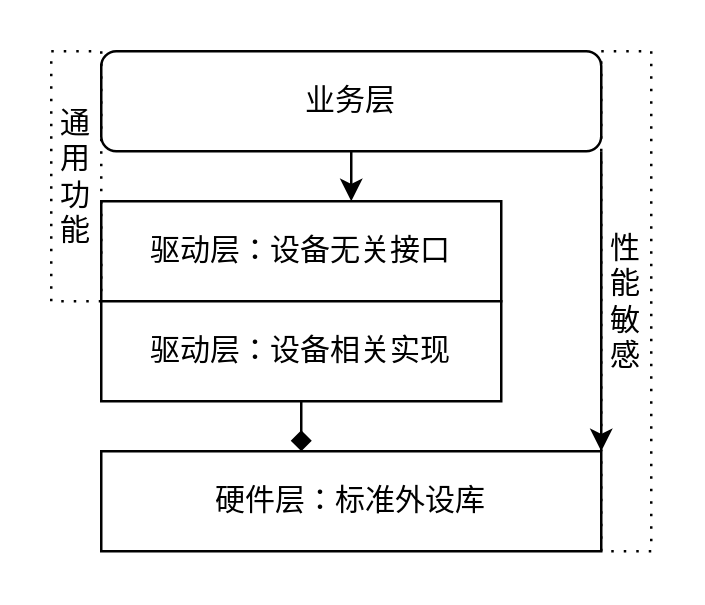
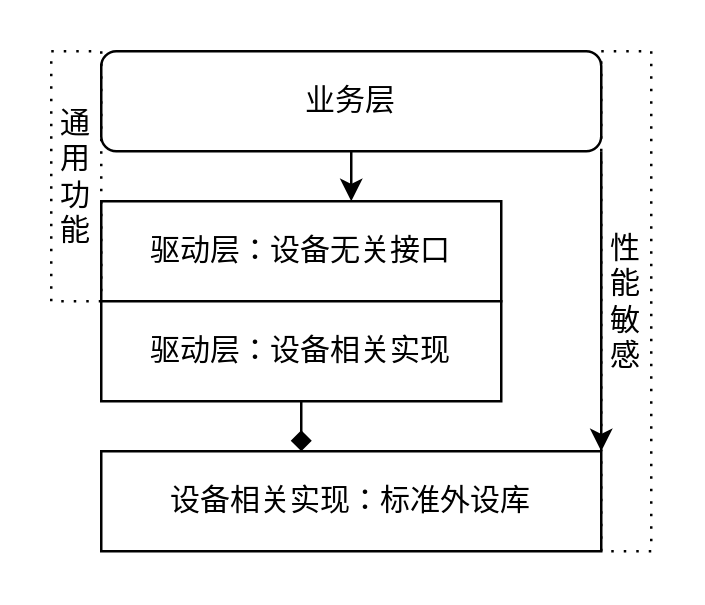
node "硬件层：标准外设库": label "硬件层：标准外设库" -> "设备相关实现：标准外设库"
